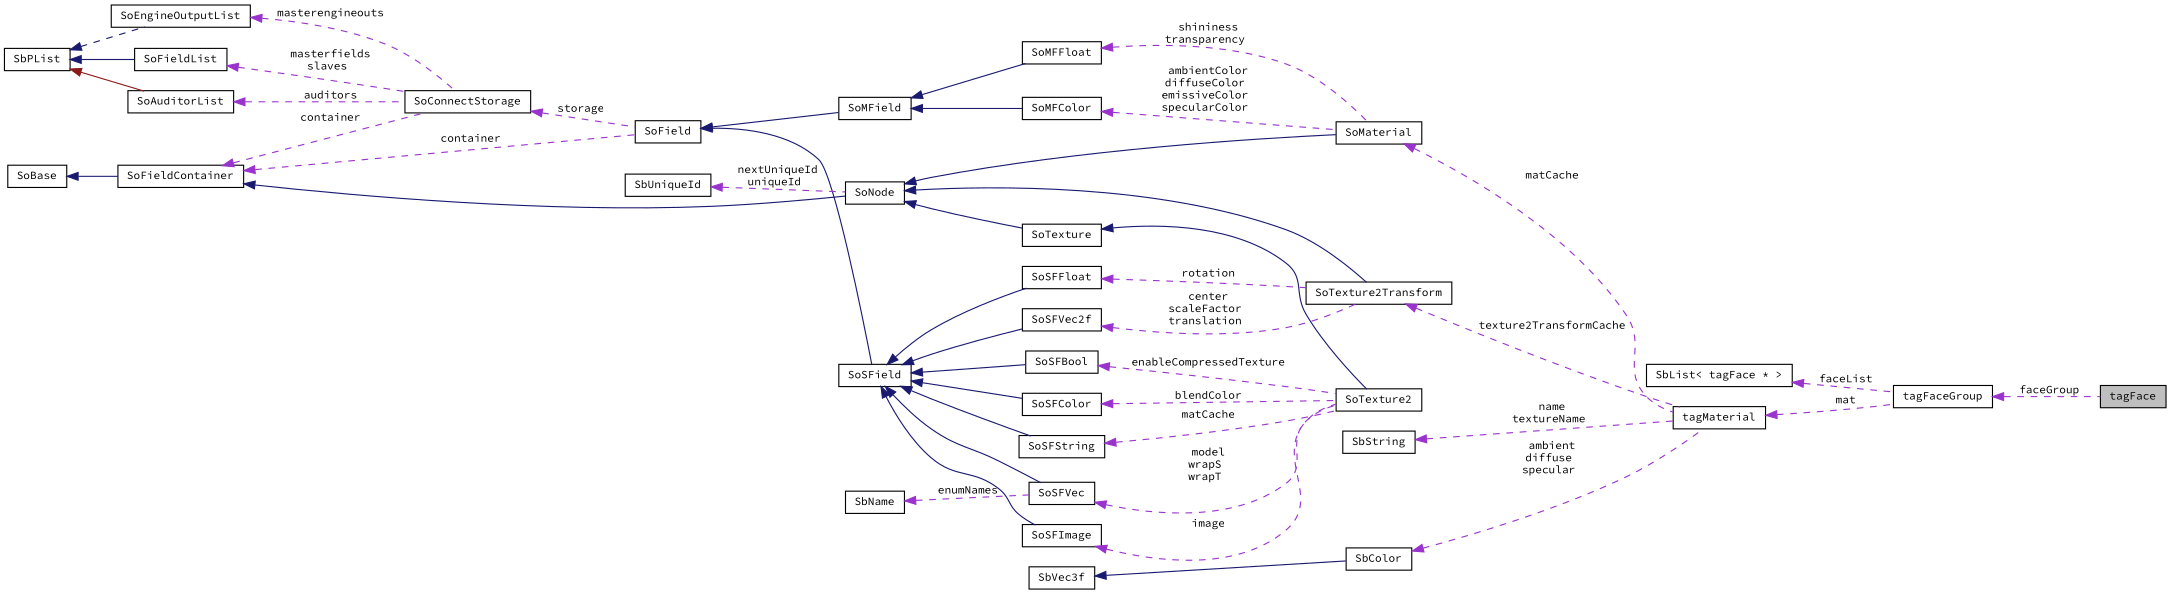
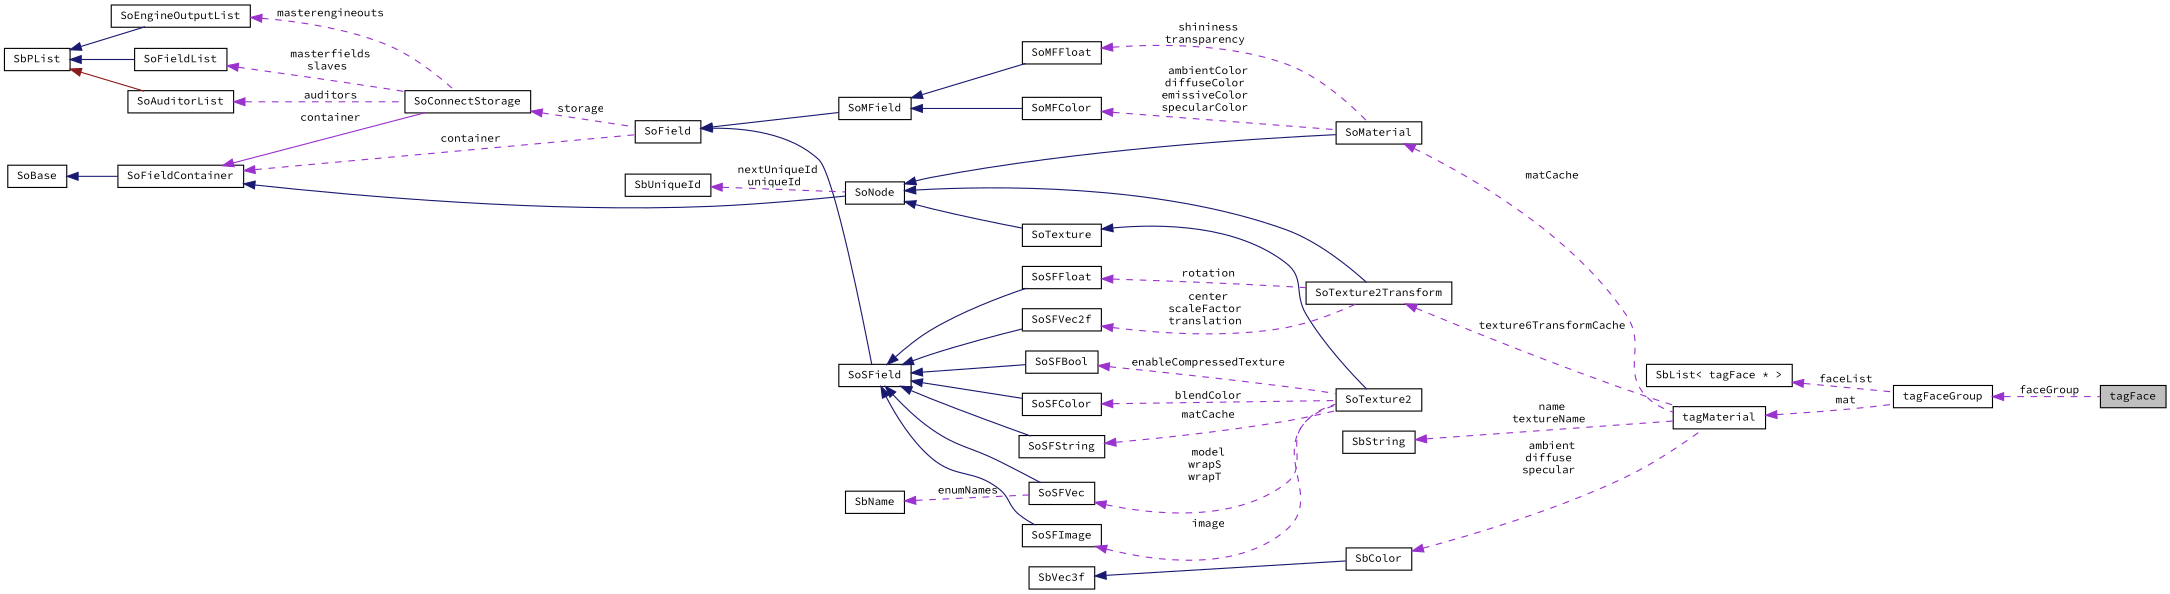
edge "SoEngineOutputList" -> "SbPList": style dashed -> solid
edge "SoConnectStorage" -> "SoFieldContainer": style dashed -> solid
edge "tagMaterial" -> "SoTexture2Transform": label " texture2TransformCache" -> " texture6TransformCache"
